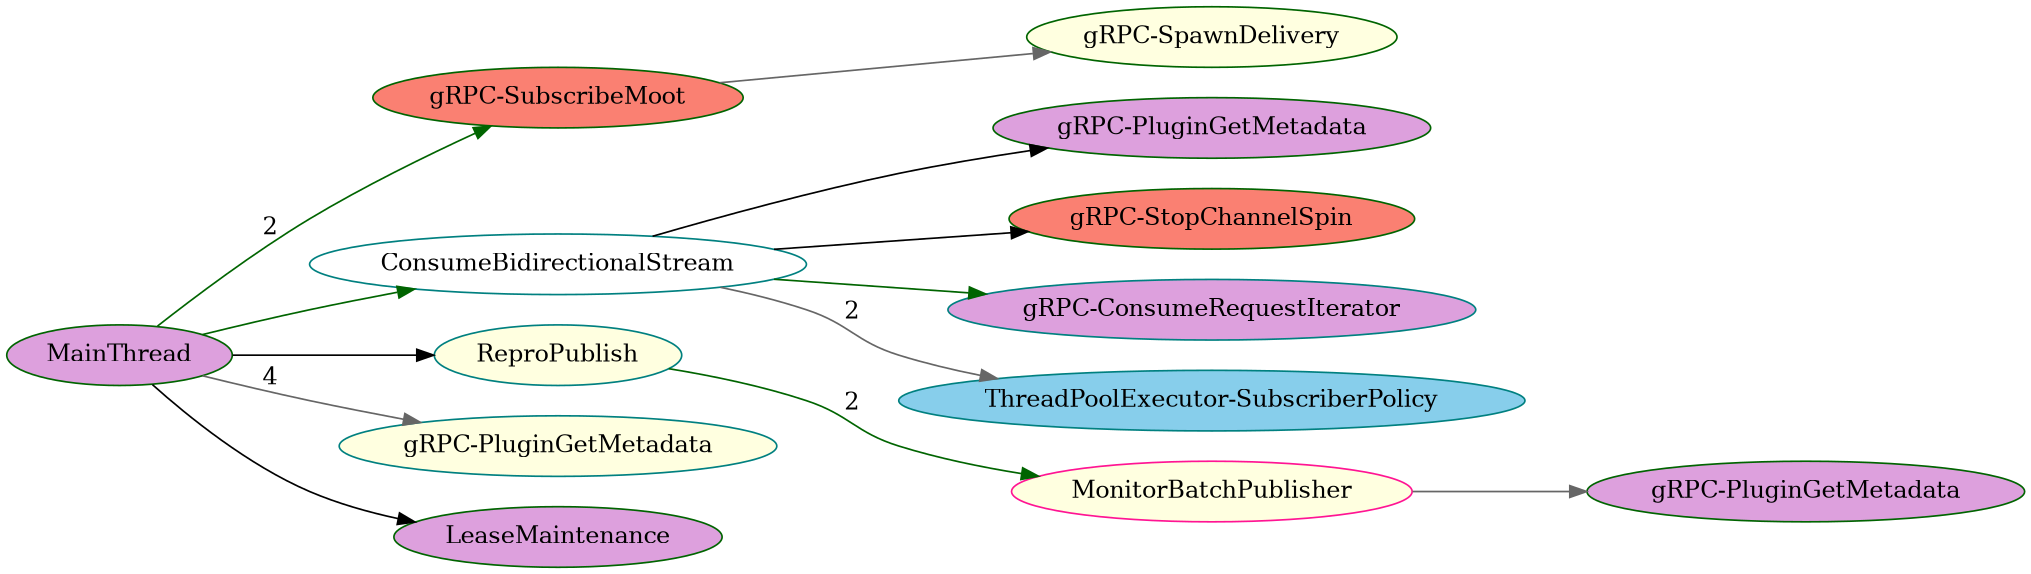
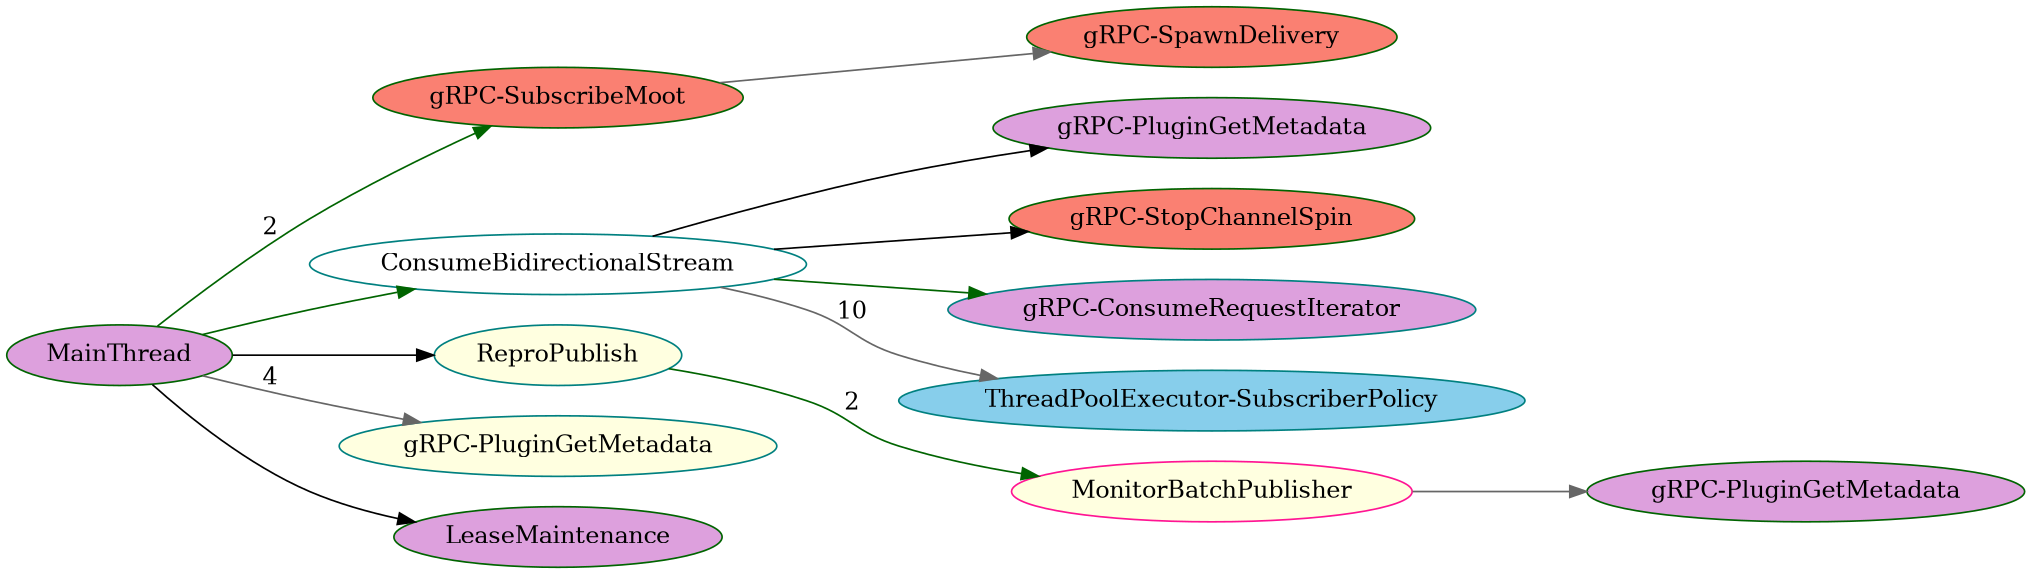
node "gRPC-SpawnDelivery": fillcolor lightyellow -> salmon
edge "ConsumeBidirectionalStream" -> "ThreadPoolExecutor-SubscriberPolicy": label "2" -> "10"
